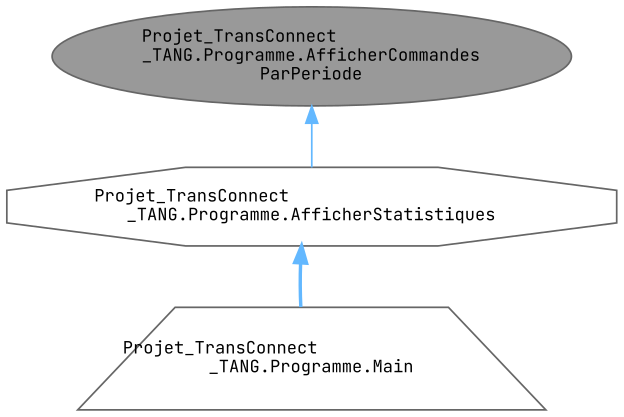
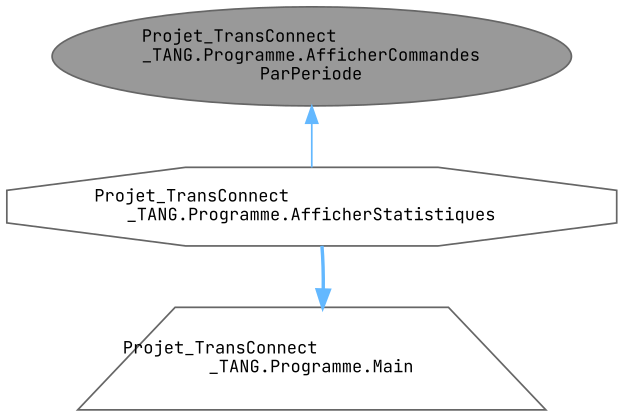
edge "Projet_TransConnect _TANG.Programme.Main" -> "Projet_TransConnect _TANG.Programme.AfficherStatistiques": reversed
